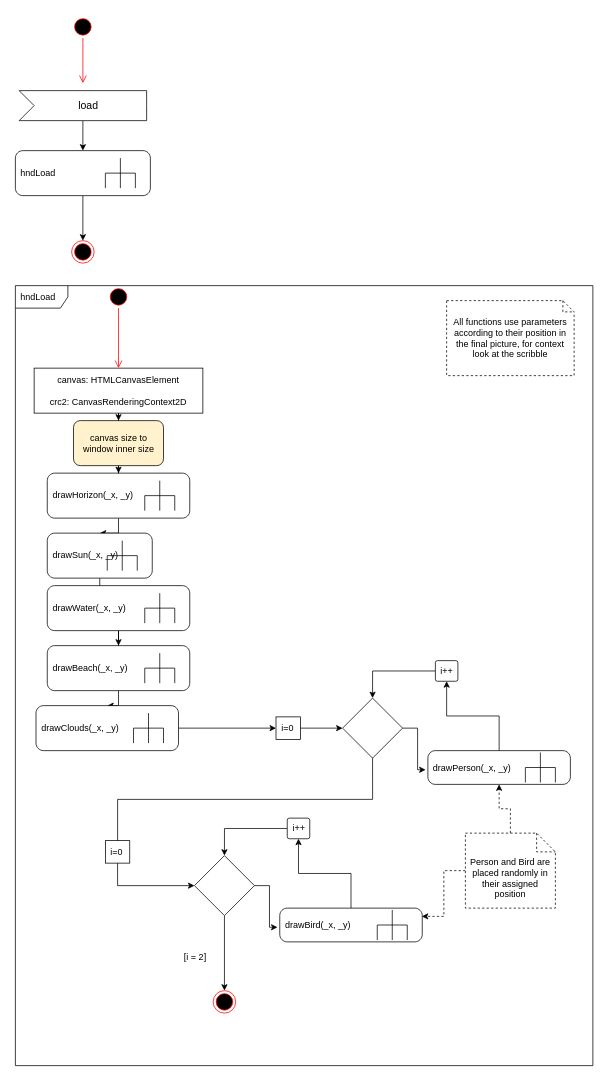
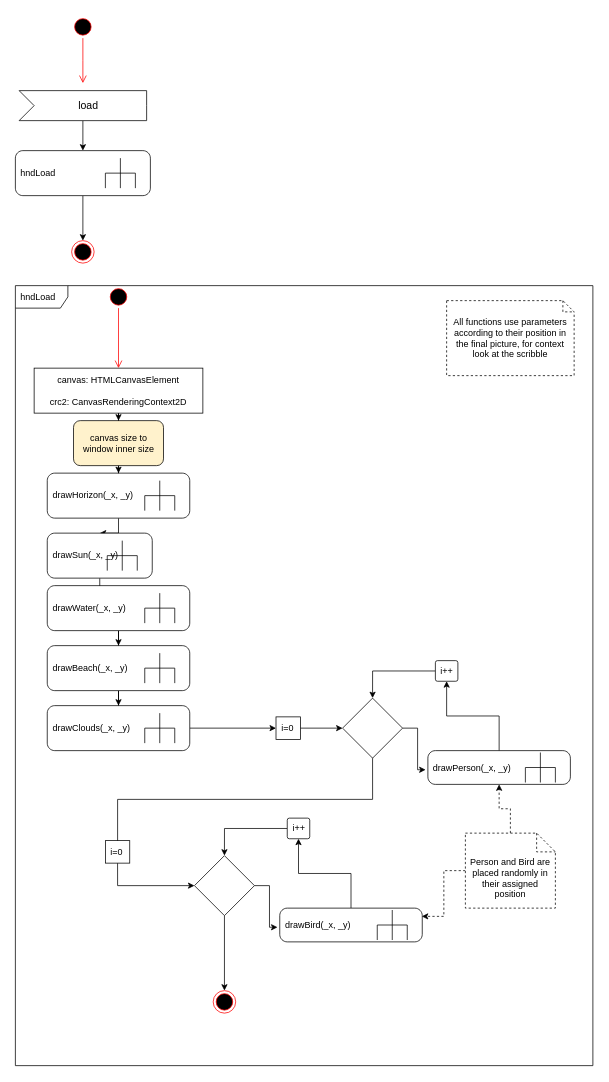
node "drawClouds(_x, _y)": moved (107, 728) -> (119, 728)
node "[i = 2]": removed
